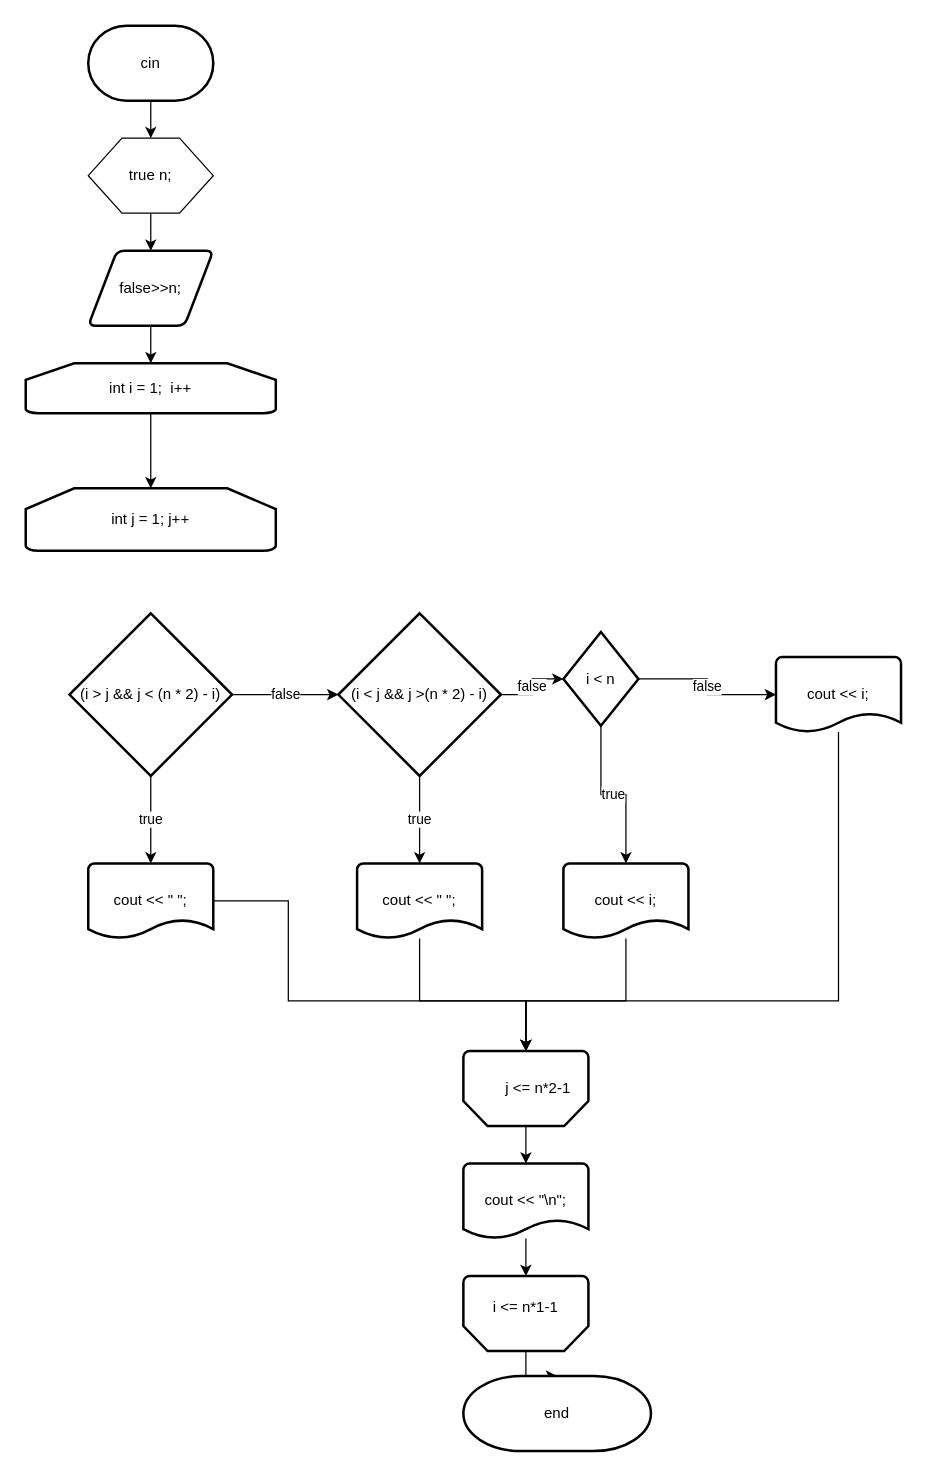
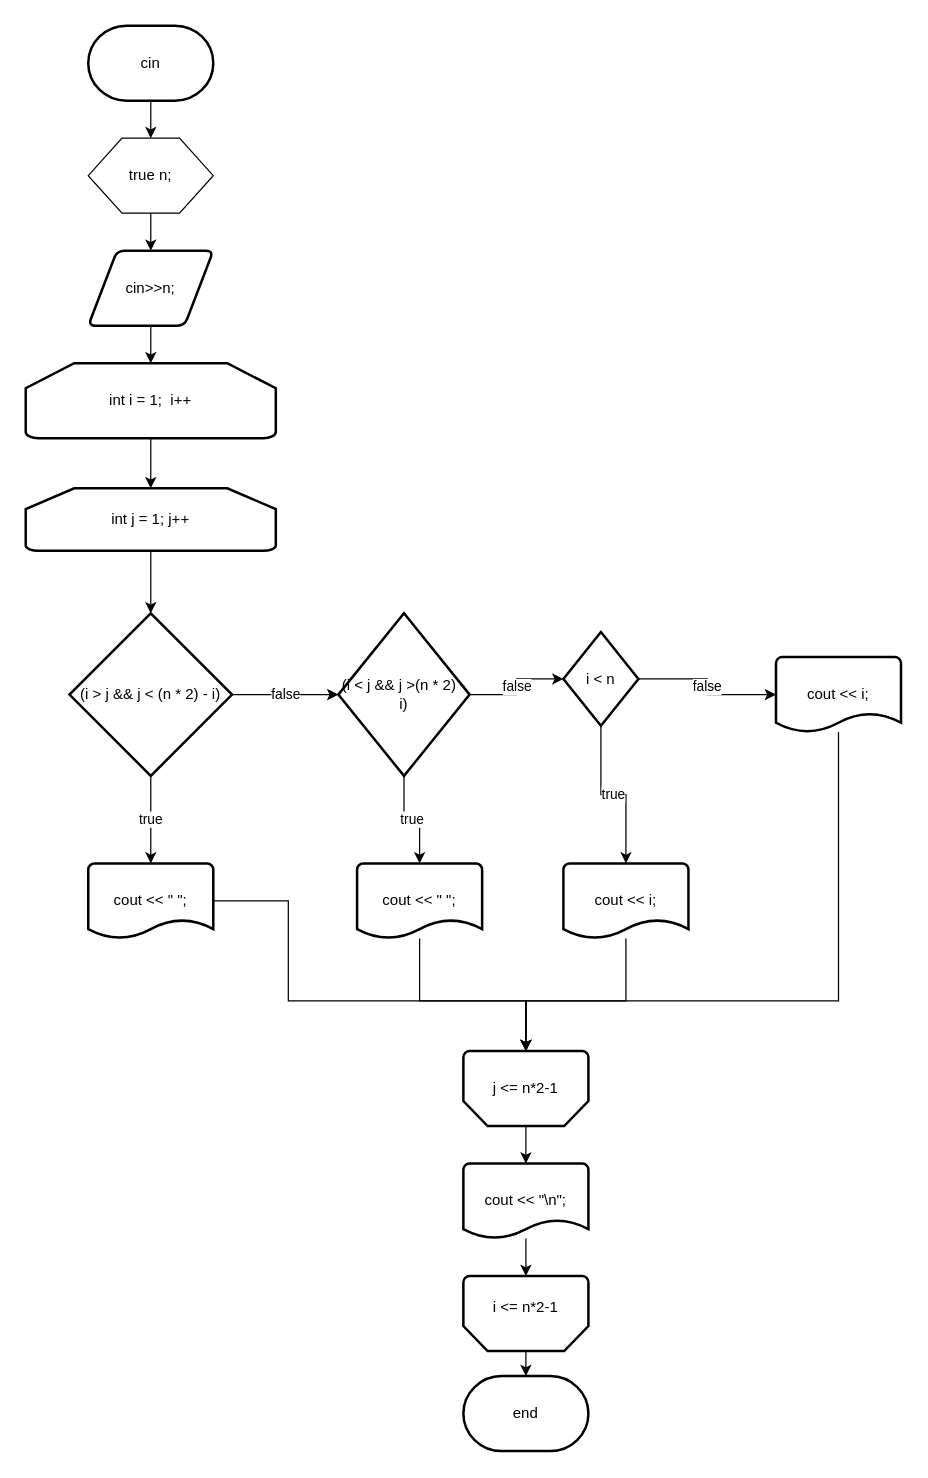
node "false>>n;": label "false>>n;" -> "cin>>n;"
node "int i = 1; i++": size 250x50 -> 250x75
edge "int j = 1; j++" -> "(i > j && j < (n * 2) - i)": added
node "(i (n * 2) - i)": size 163x163 -> 131x163
node "j <= n*2-1": moved (538, 1088) -> (526, 1088)
node "i <= n*1-1": label "i <= n*1-1" -> "i <= n*2-1"
node "end": size 188x75 -> 125x75
